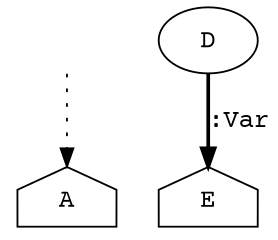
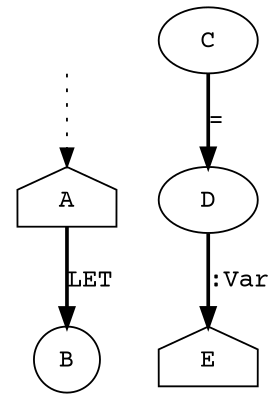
node "C": added
node "B": added
